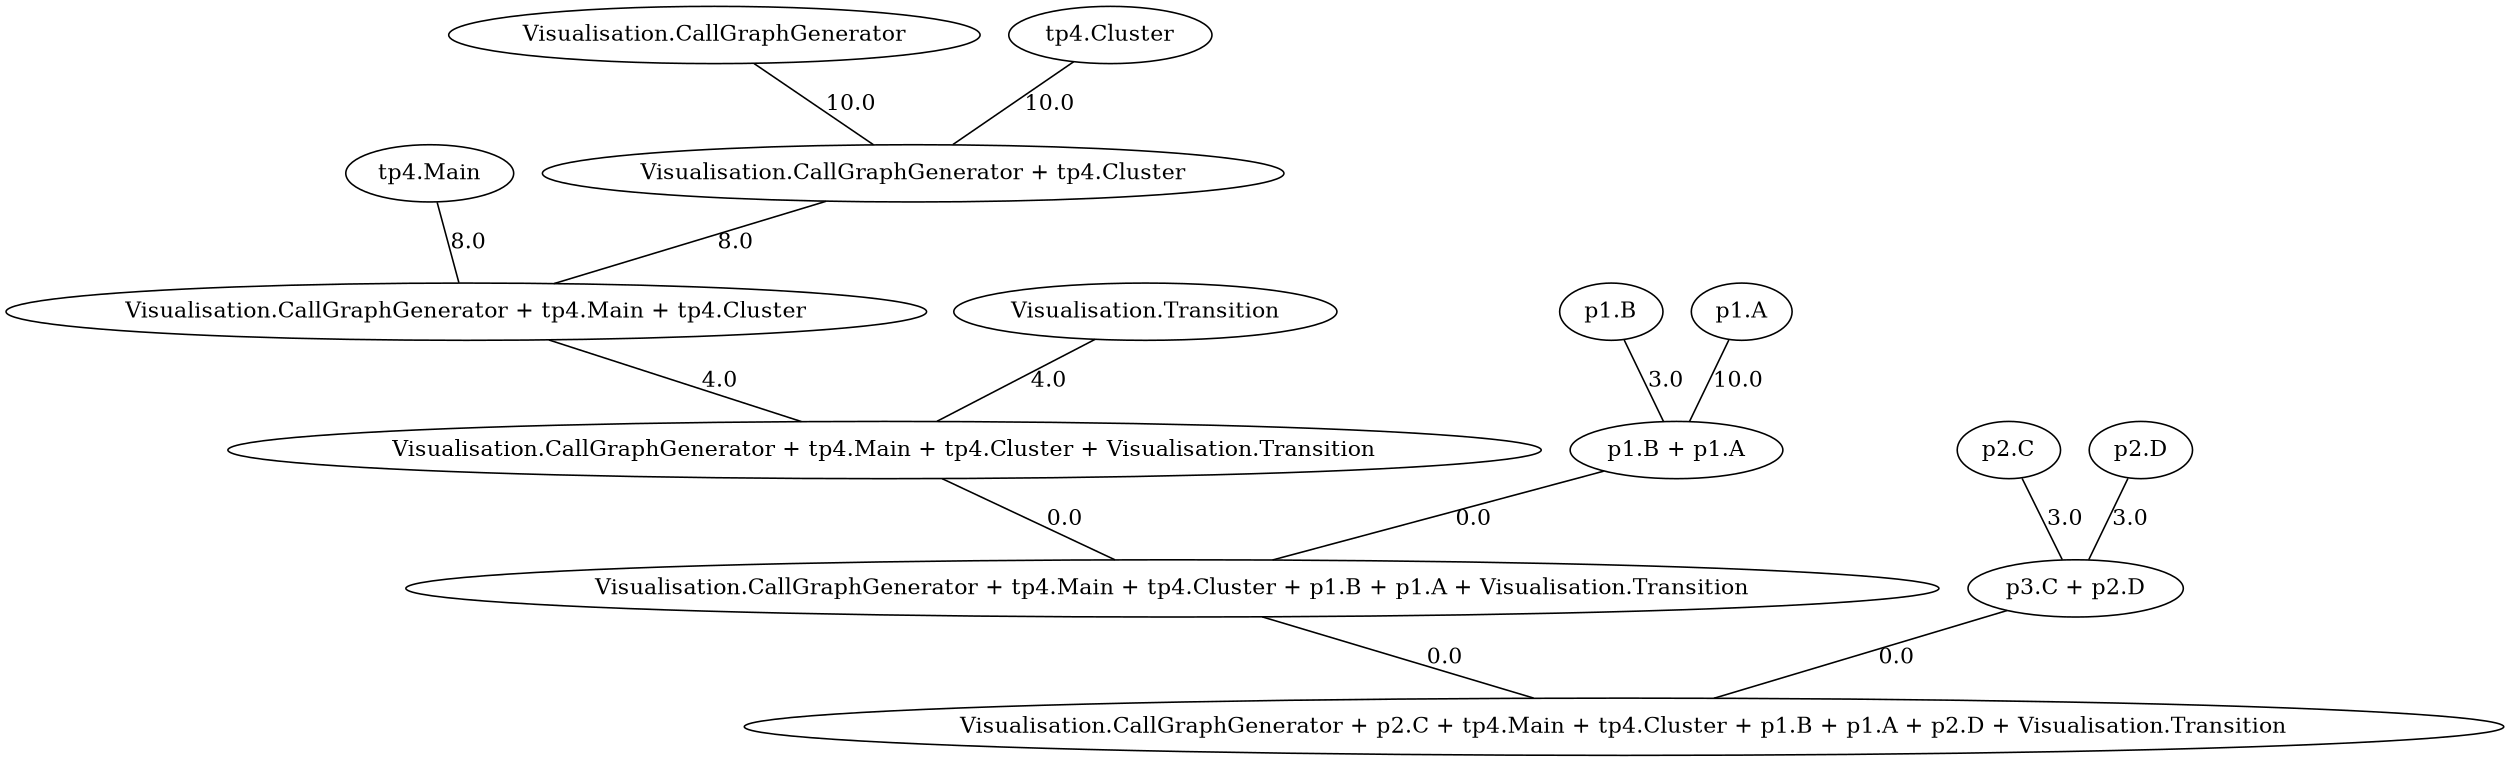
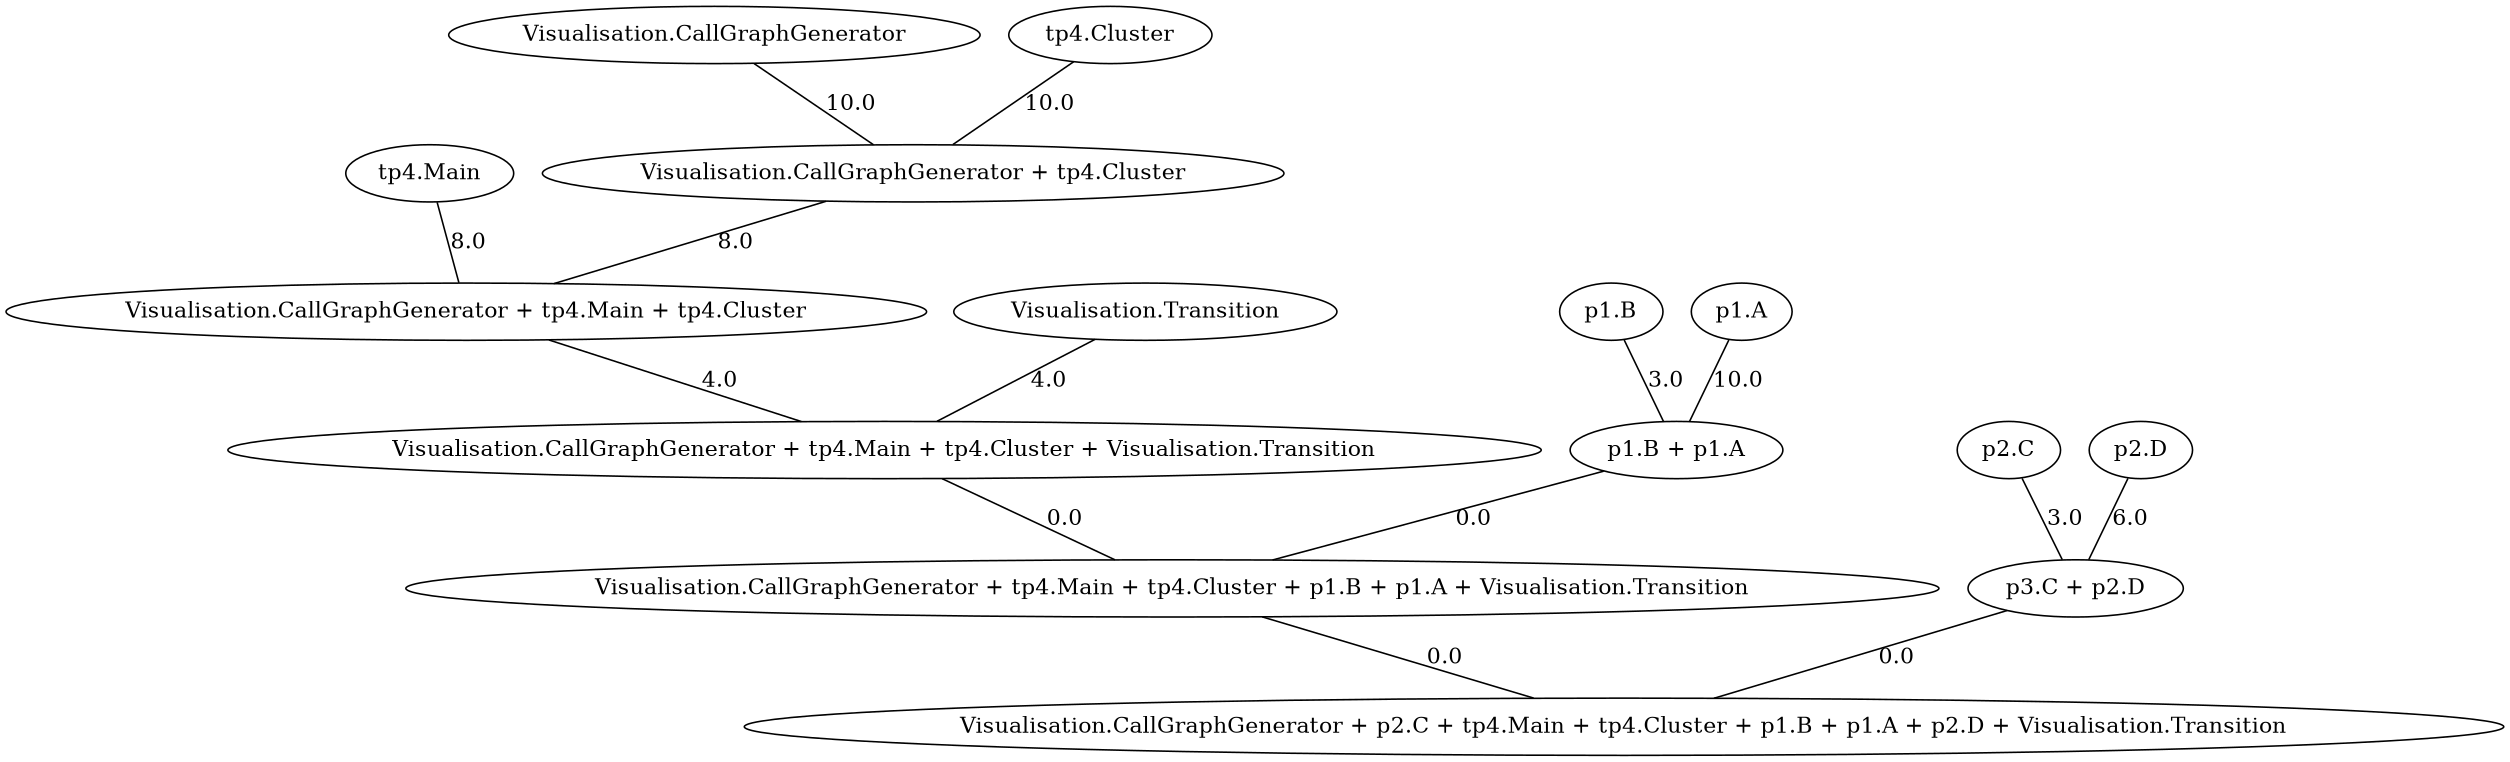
edge "p2.D" -- "p3.C + p2.D": label "3.0" -> "6.0"
